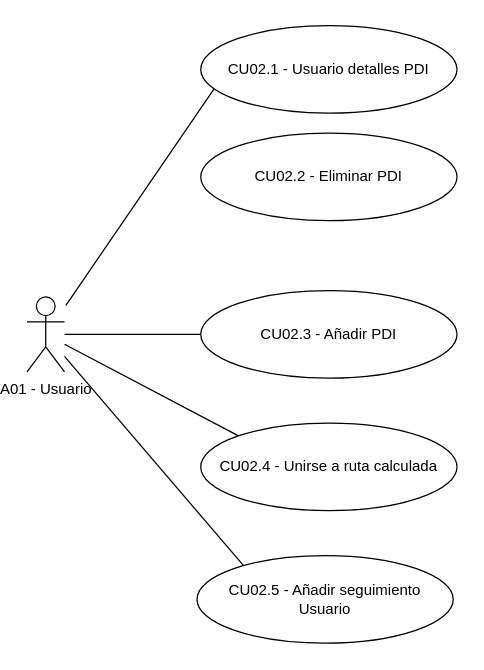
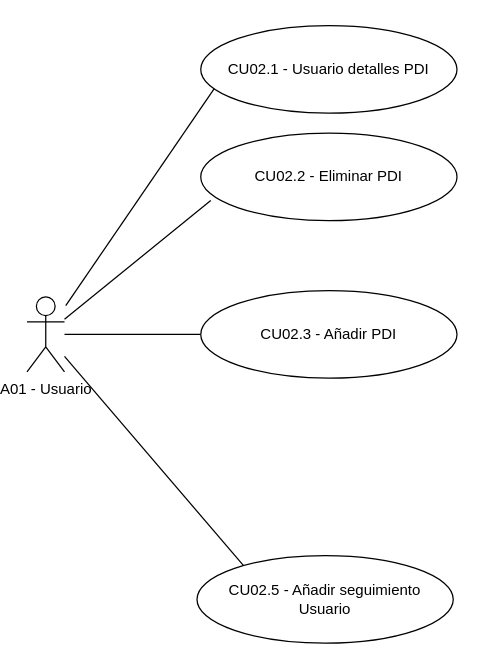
edge "CU02.2 - Eliminar PDI" -- "A01 - Usuario": added
edge "A01 - Usuario" -- "CU02.4 - Unirse a ruta calculada": removed
node "CU02.4 - Unirse a ruta calculada": removed
